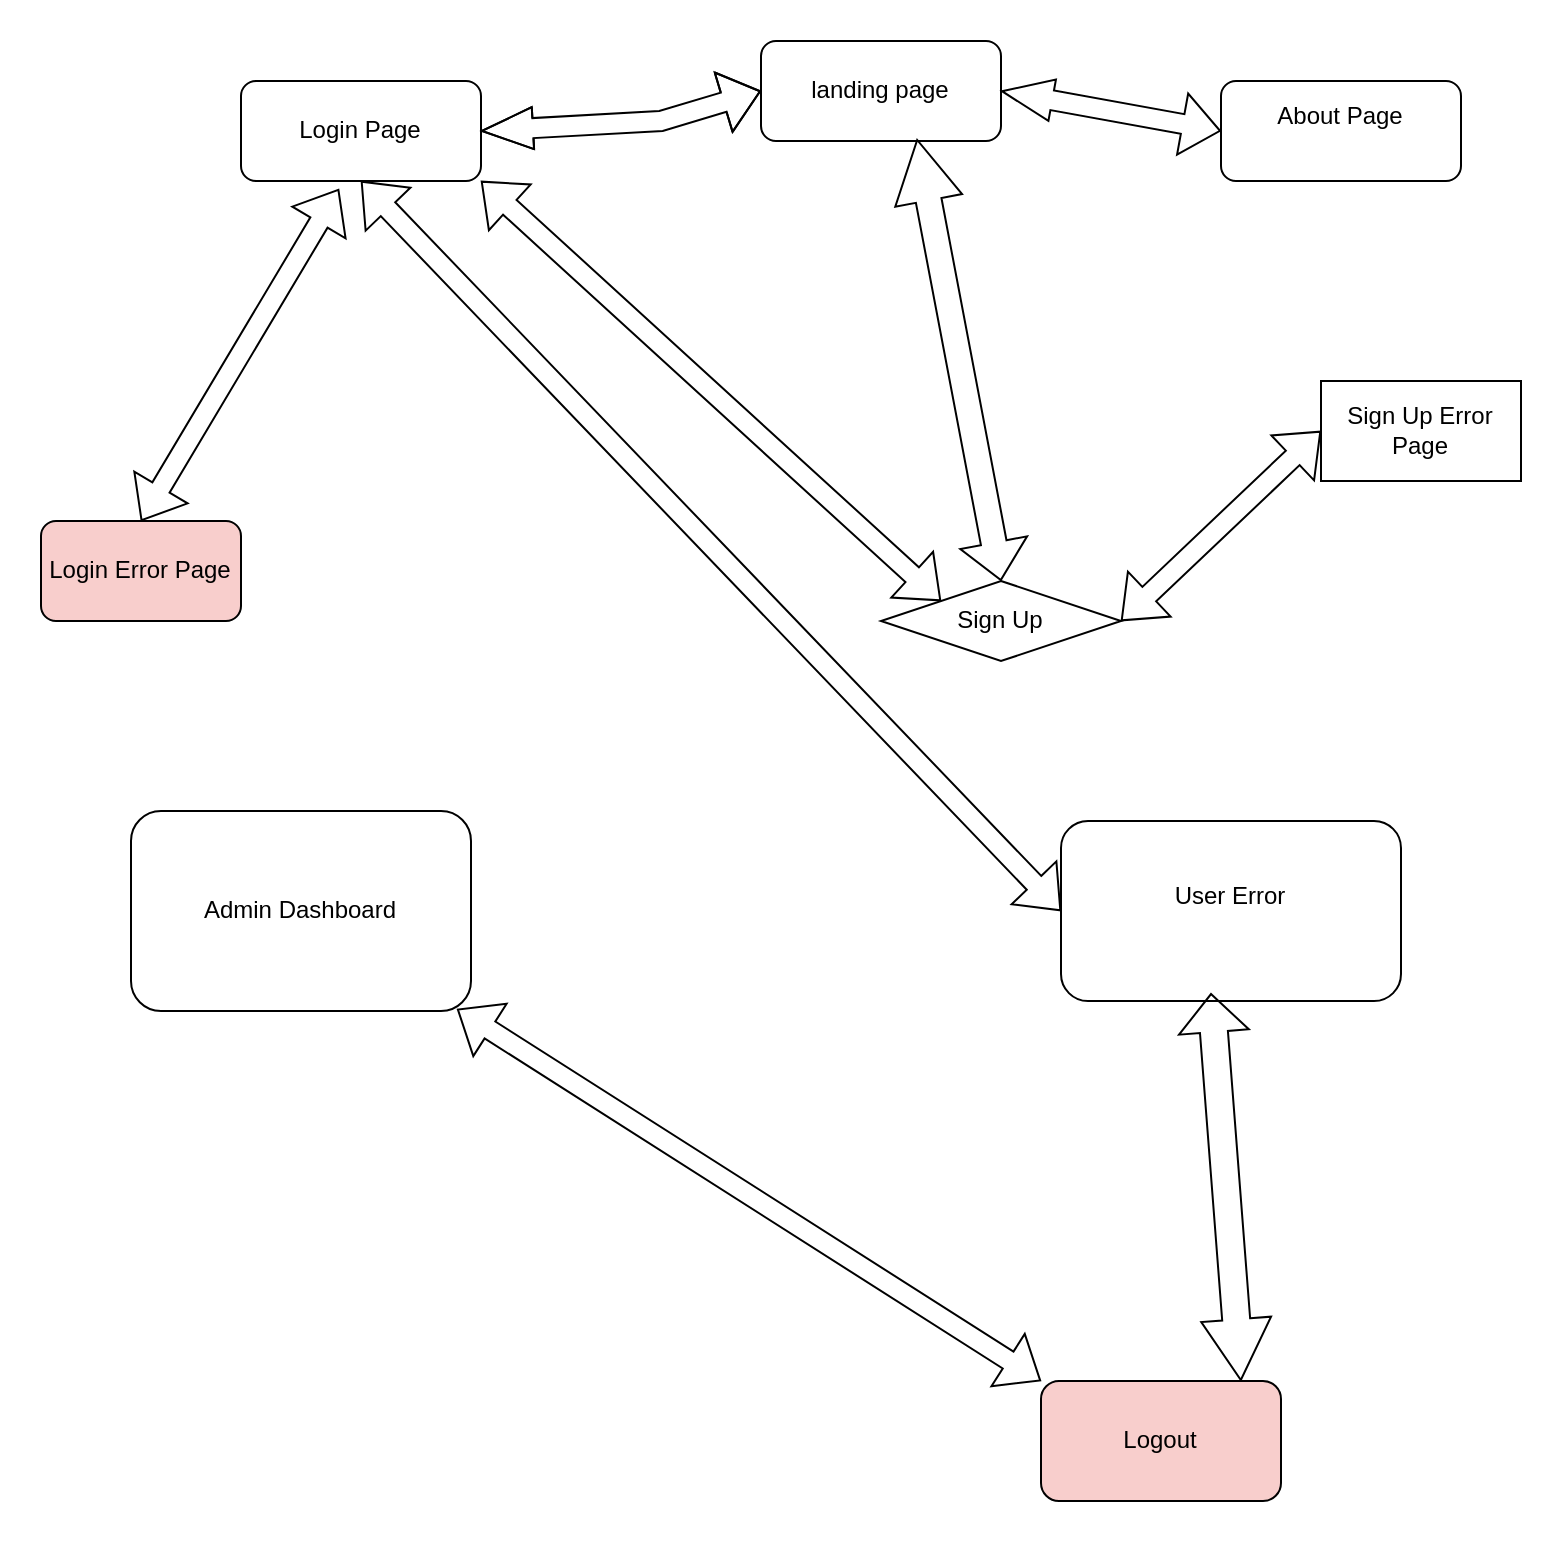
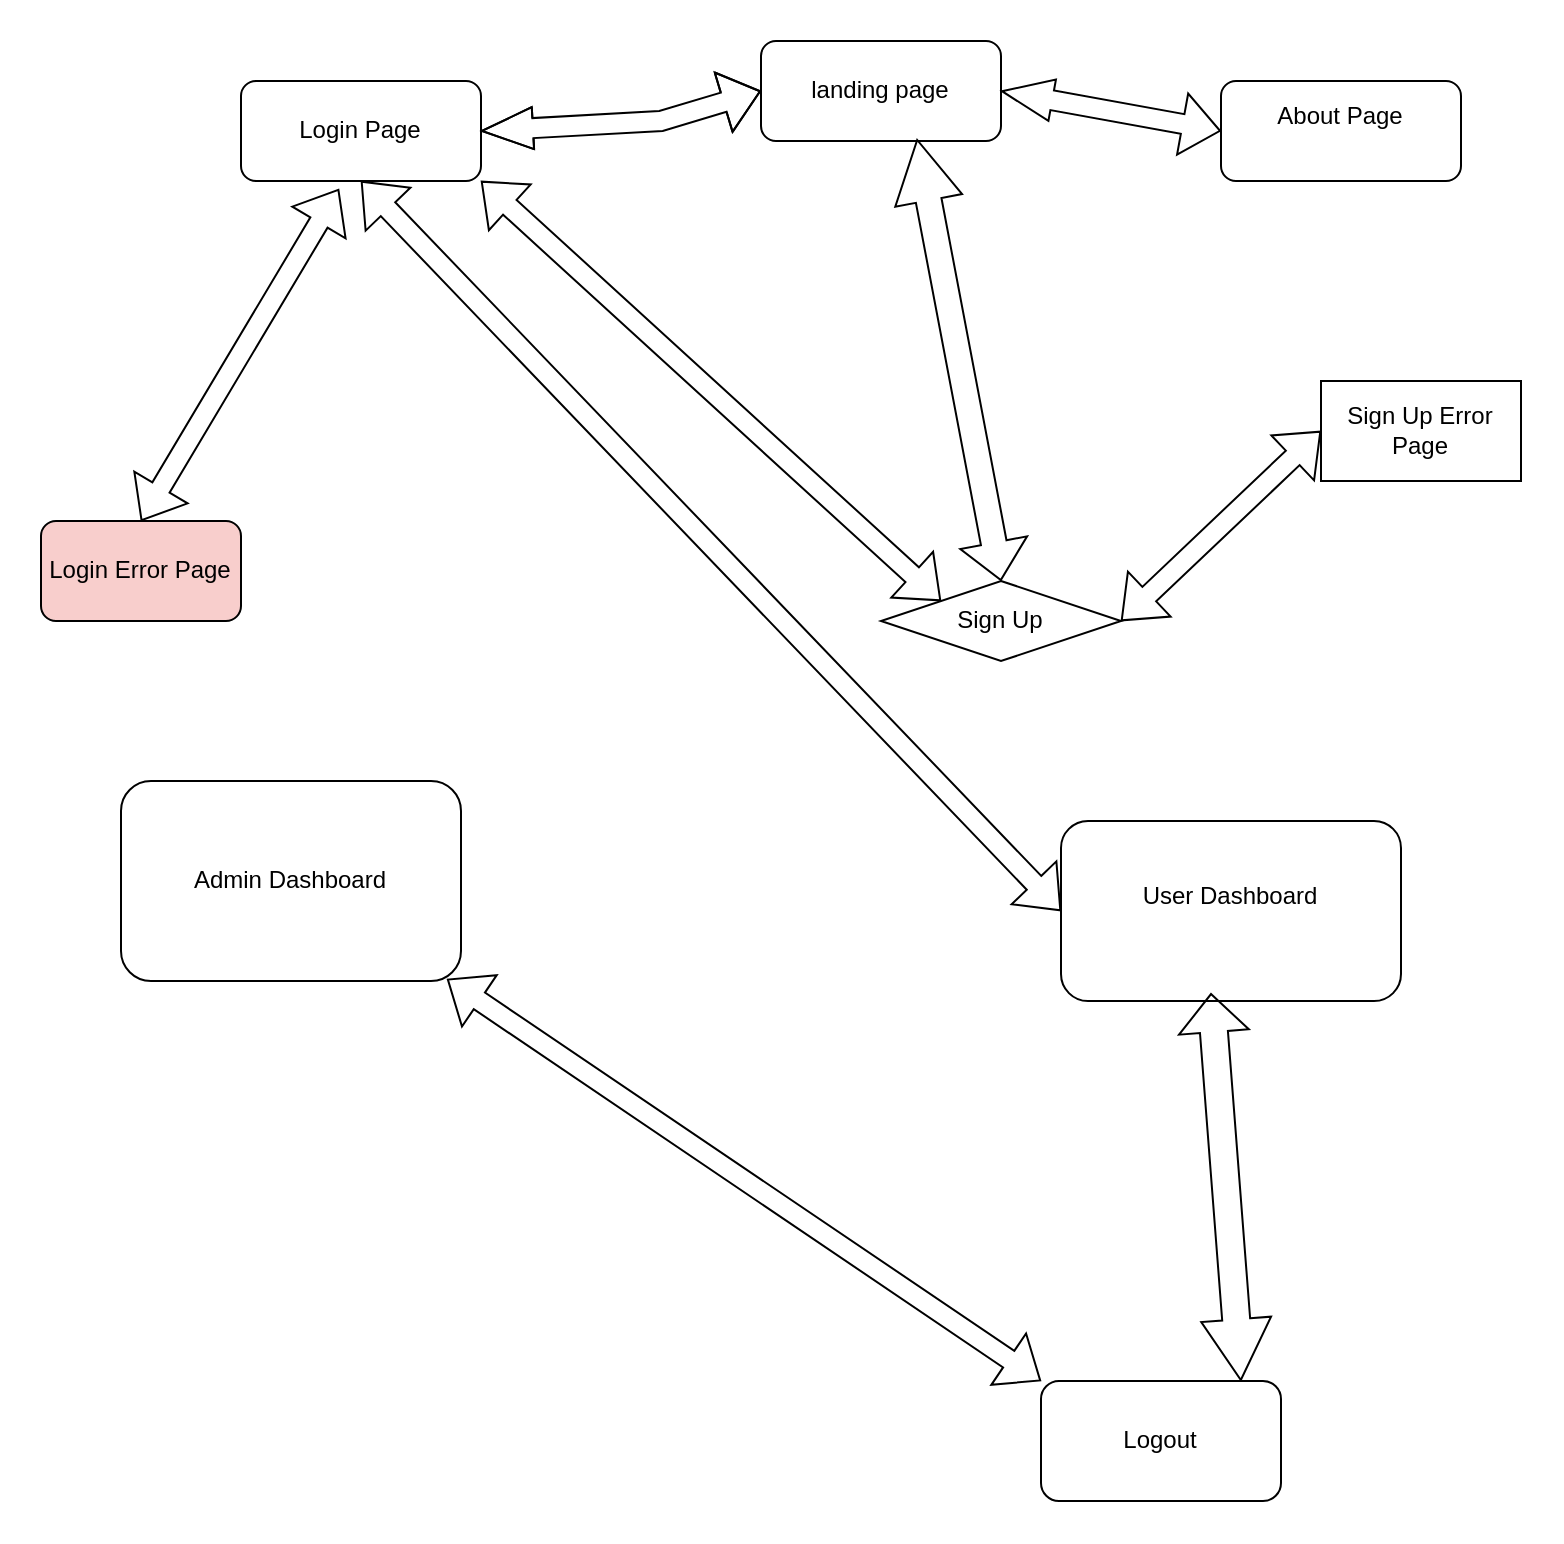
node "Admin Dashboard": moved (301, 911) -> (291, 881)
node "User Error": label "User Error" -> "User Dashboard"
node "Logout": fillcolor #f8cecc -> #ffffff
